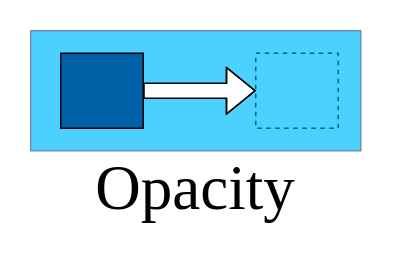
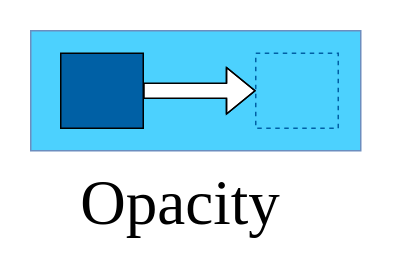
node "Opacity": moved (196, 188) -> (181, 203)
